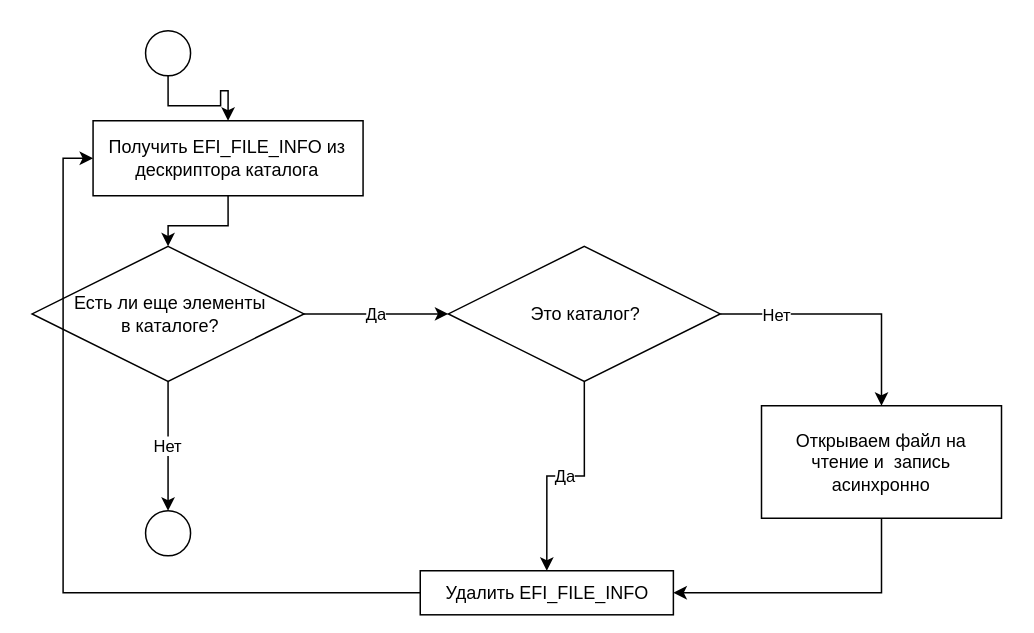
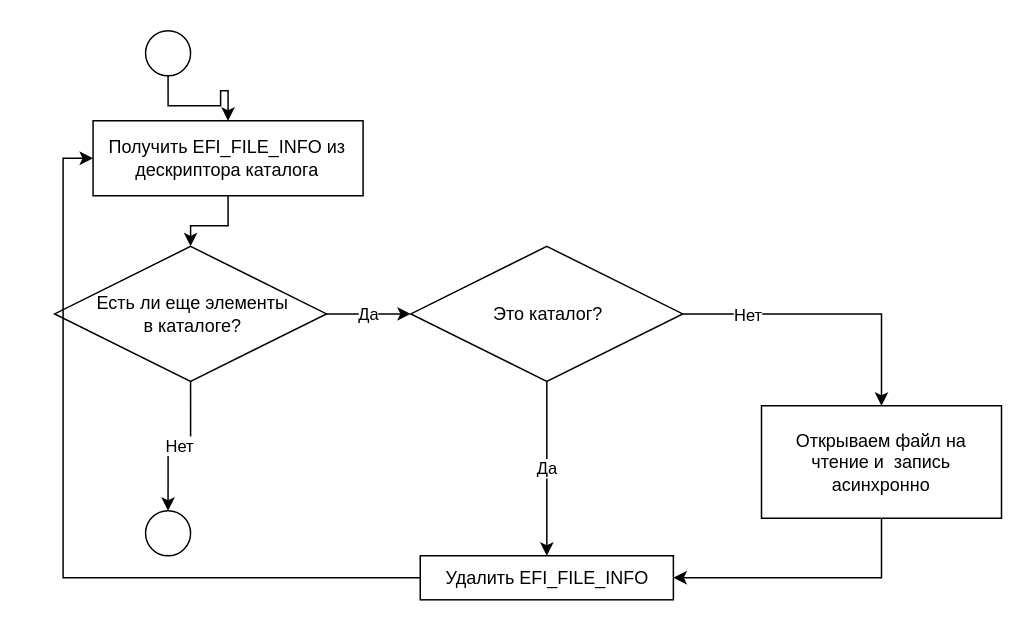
node "Есть ли еще элементы в каталоге?": moved (168, 314) -> (190, 314)
node "Это каталог?": moved (584, 314) -> (547, 314)
node "Удалить EFI_FILE_INFO": moved (547, 593) -> (547, 578)
